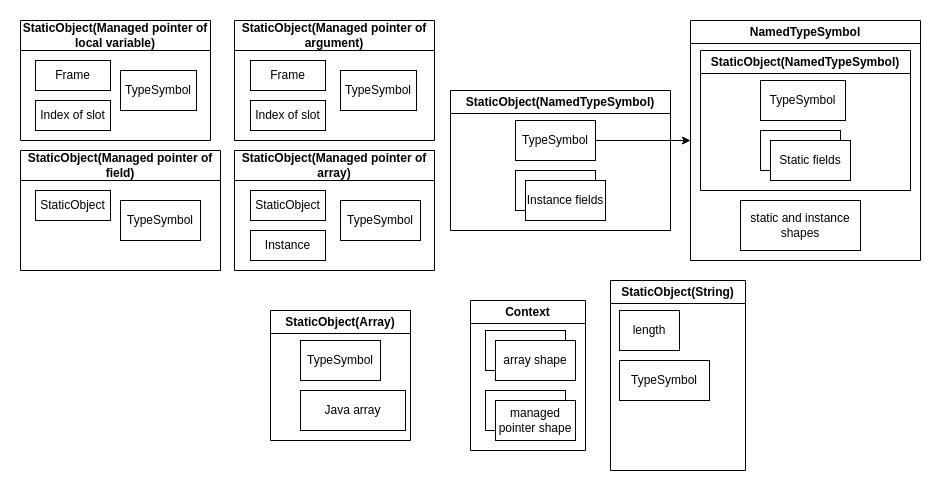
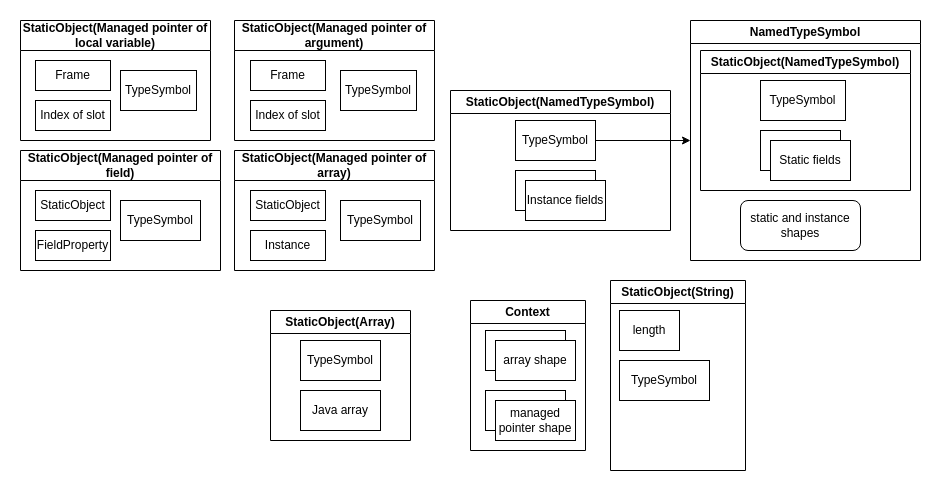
node "static and instance shapes": shape rectangle -> rounded rectangle
node "FieldProperty": added
node "Java array": size 105x40 -> 80x40
